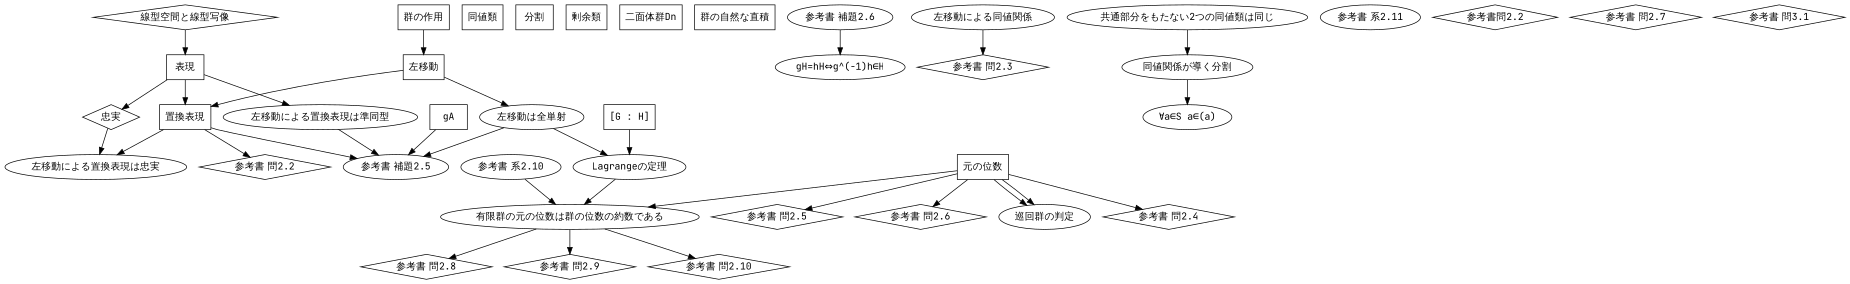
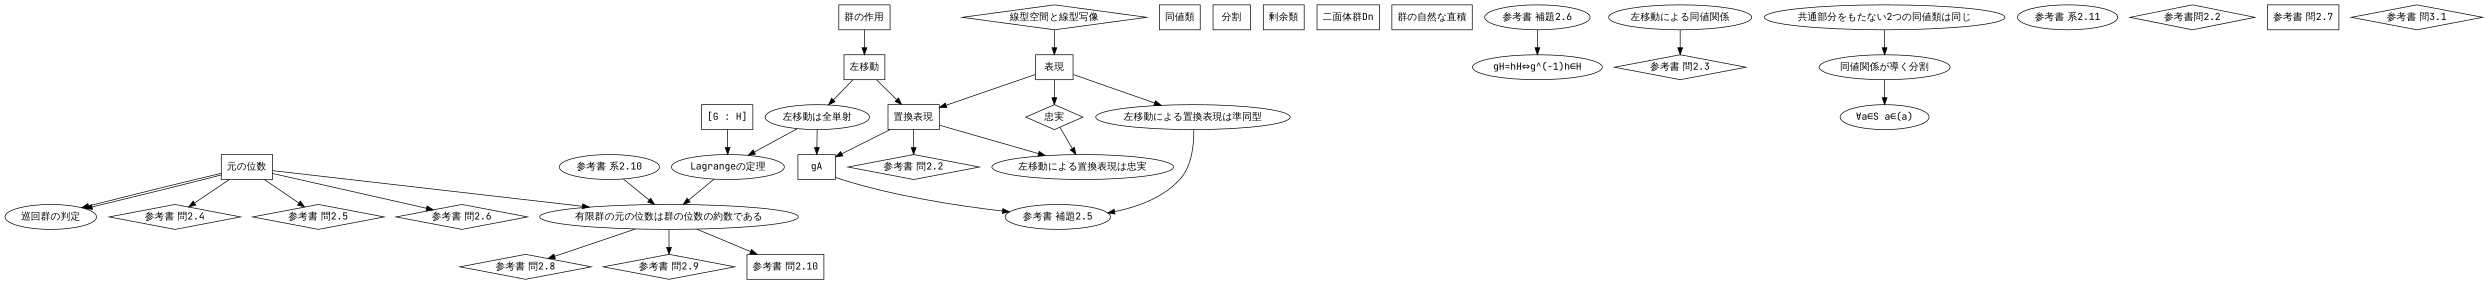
node "参考書 問2.7": shape diamond -> box
edge "左移動は全単射" -> "参考書 補題2.5": now "左移動は全単射" -> "gA"
edge "置換表現" -> "参考書 補題2.5": now "置換表現" -> "gA"
node "参考書 問2.10": shape diamond -> box
